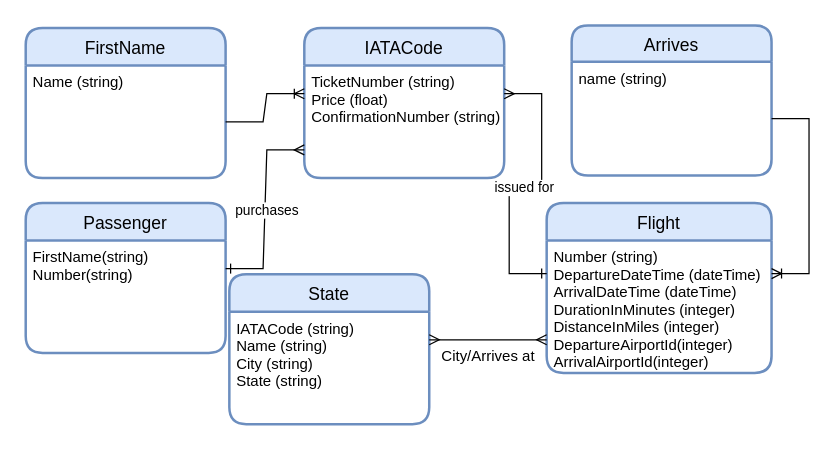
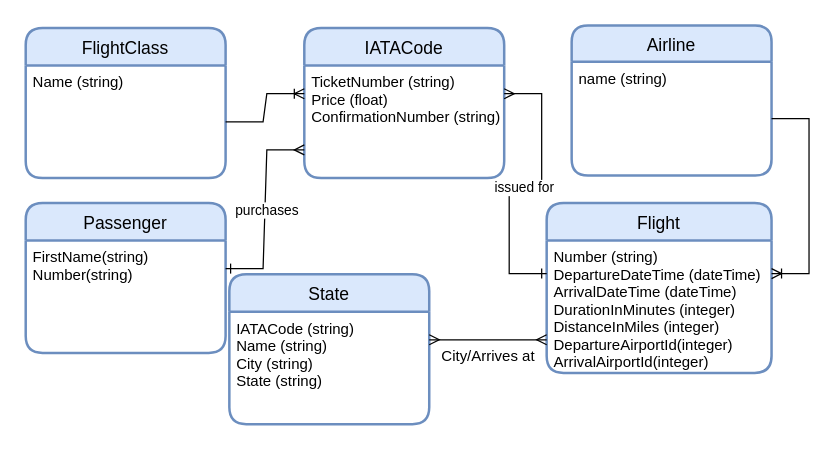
node "Arrives": label "Arrives" -> "Airline"
node "FirstName": label "FirstName" -> "FlightClass"
